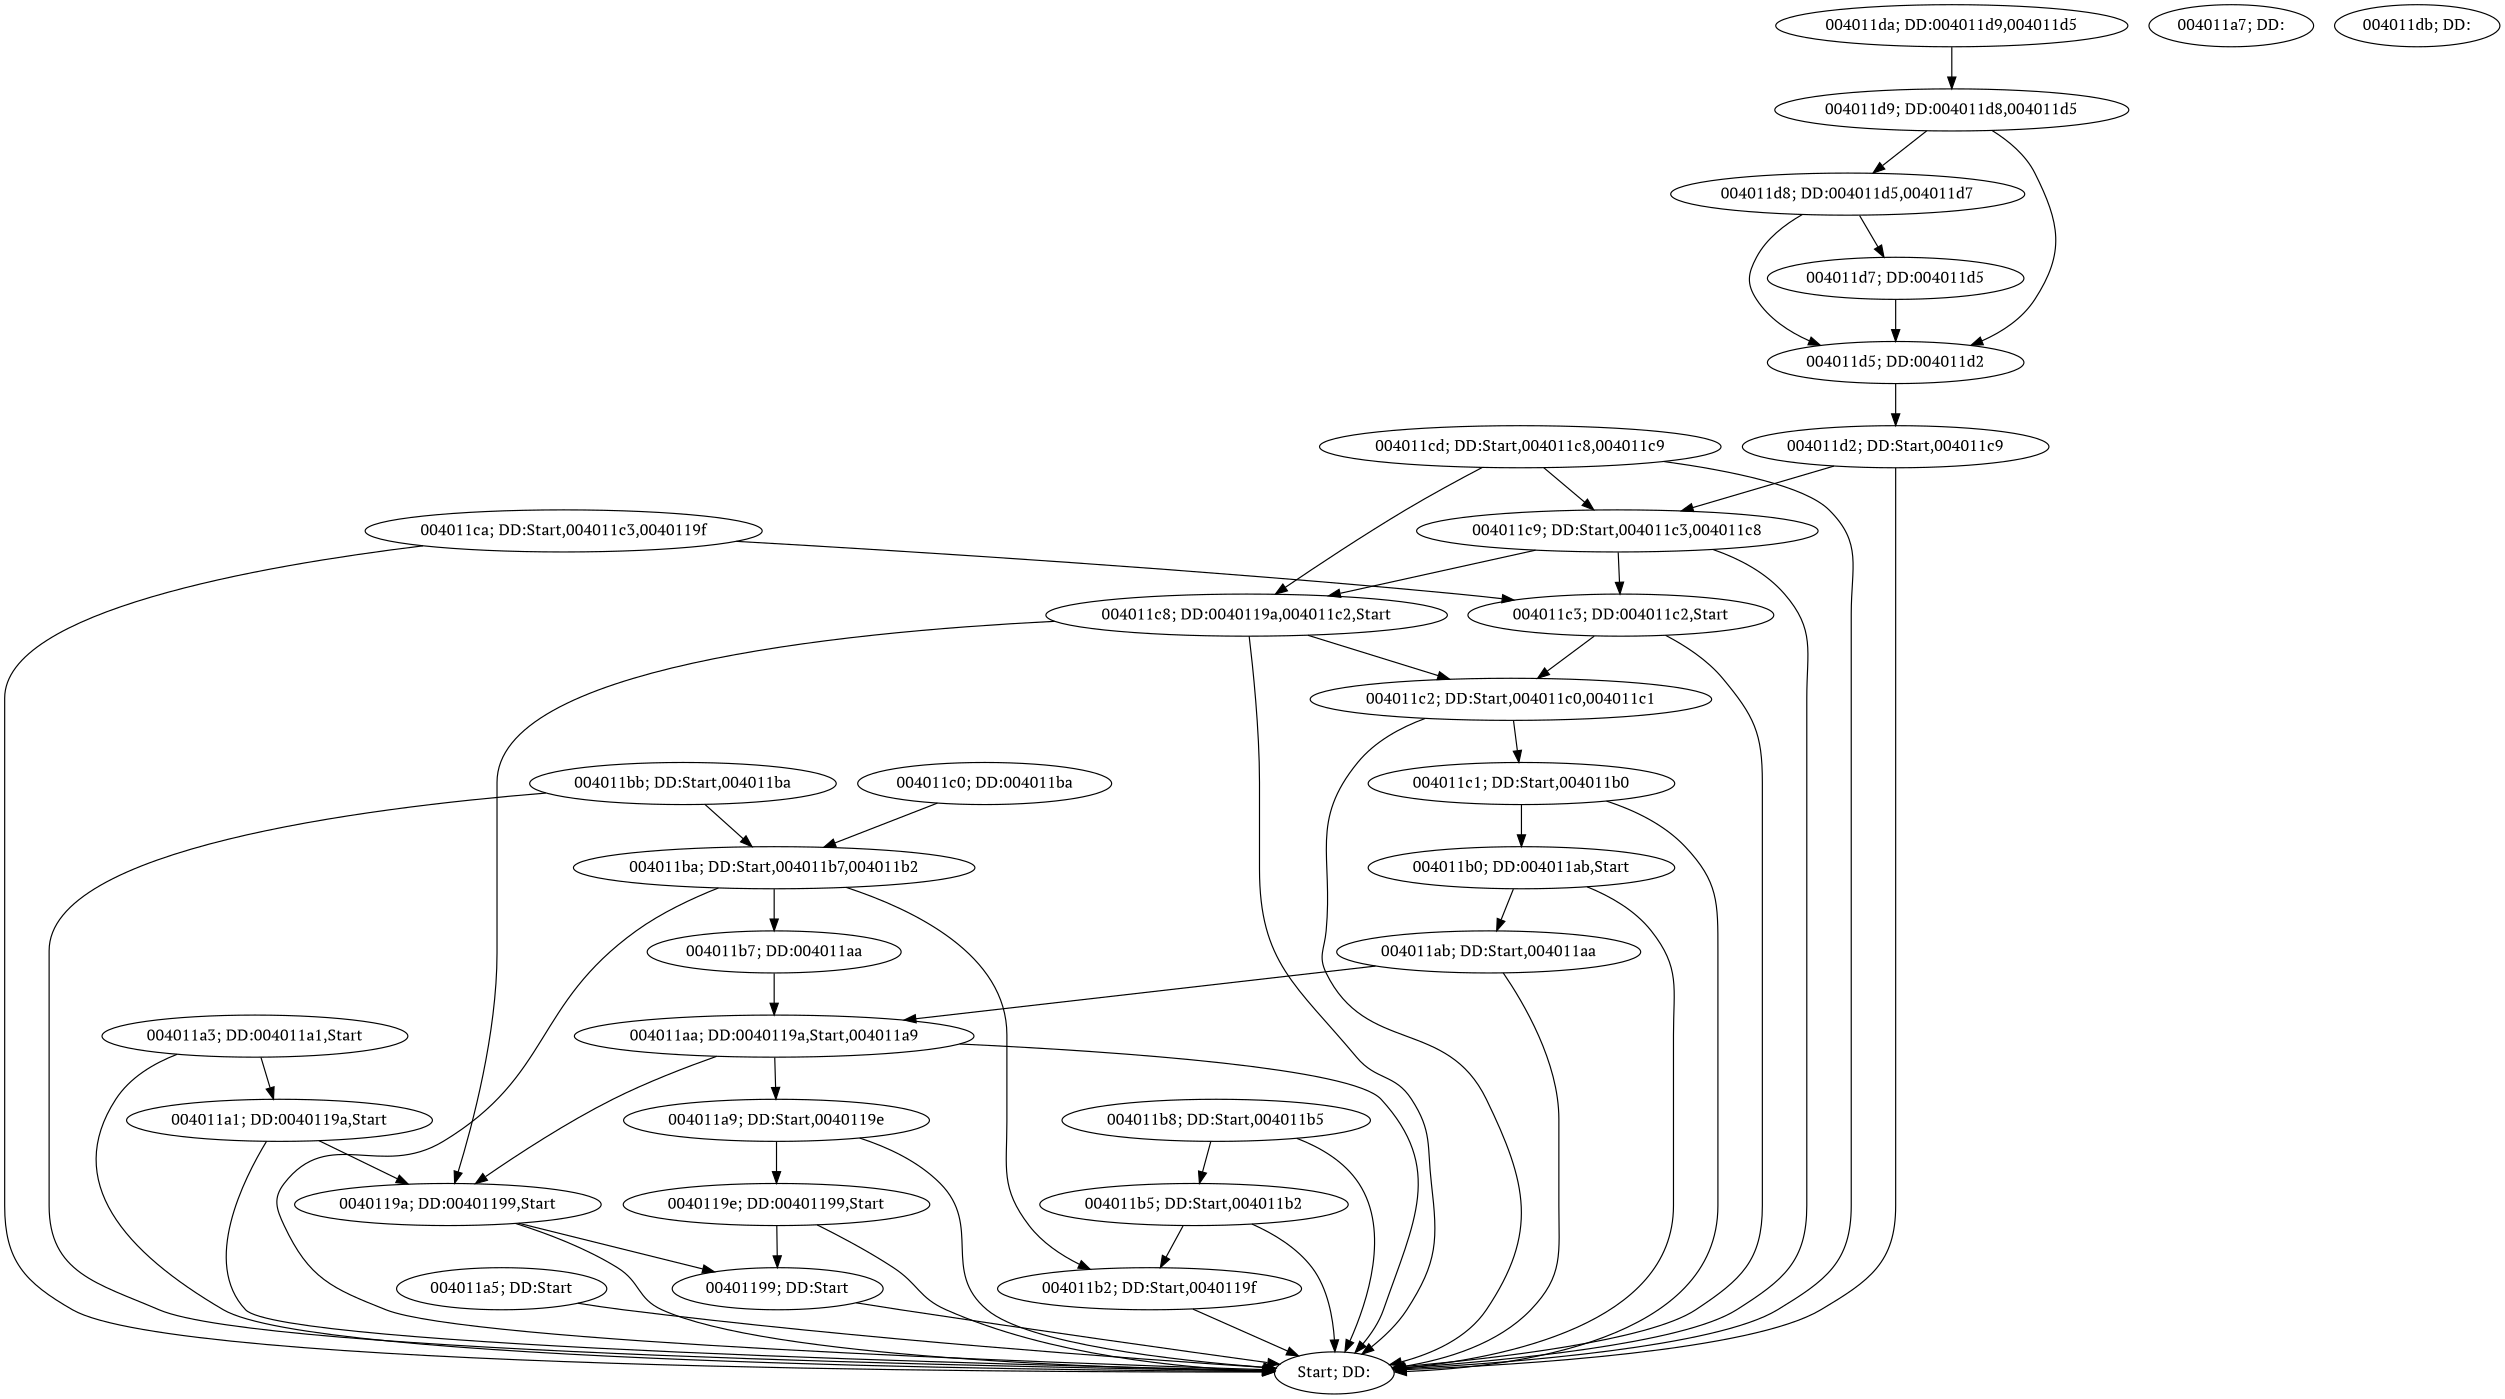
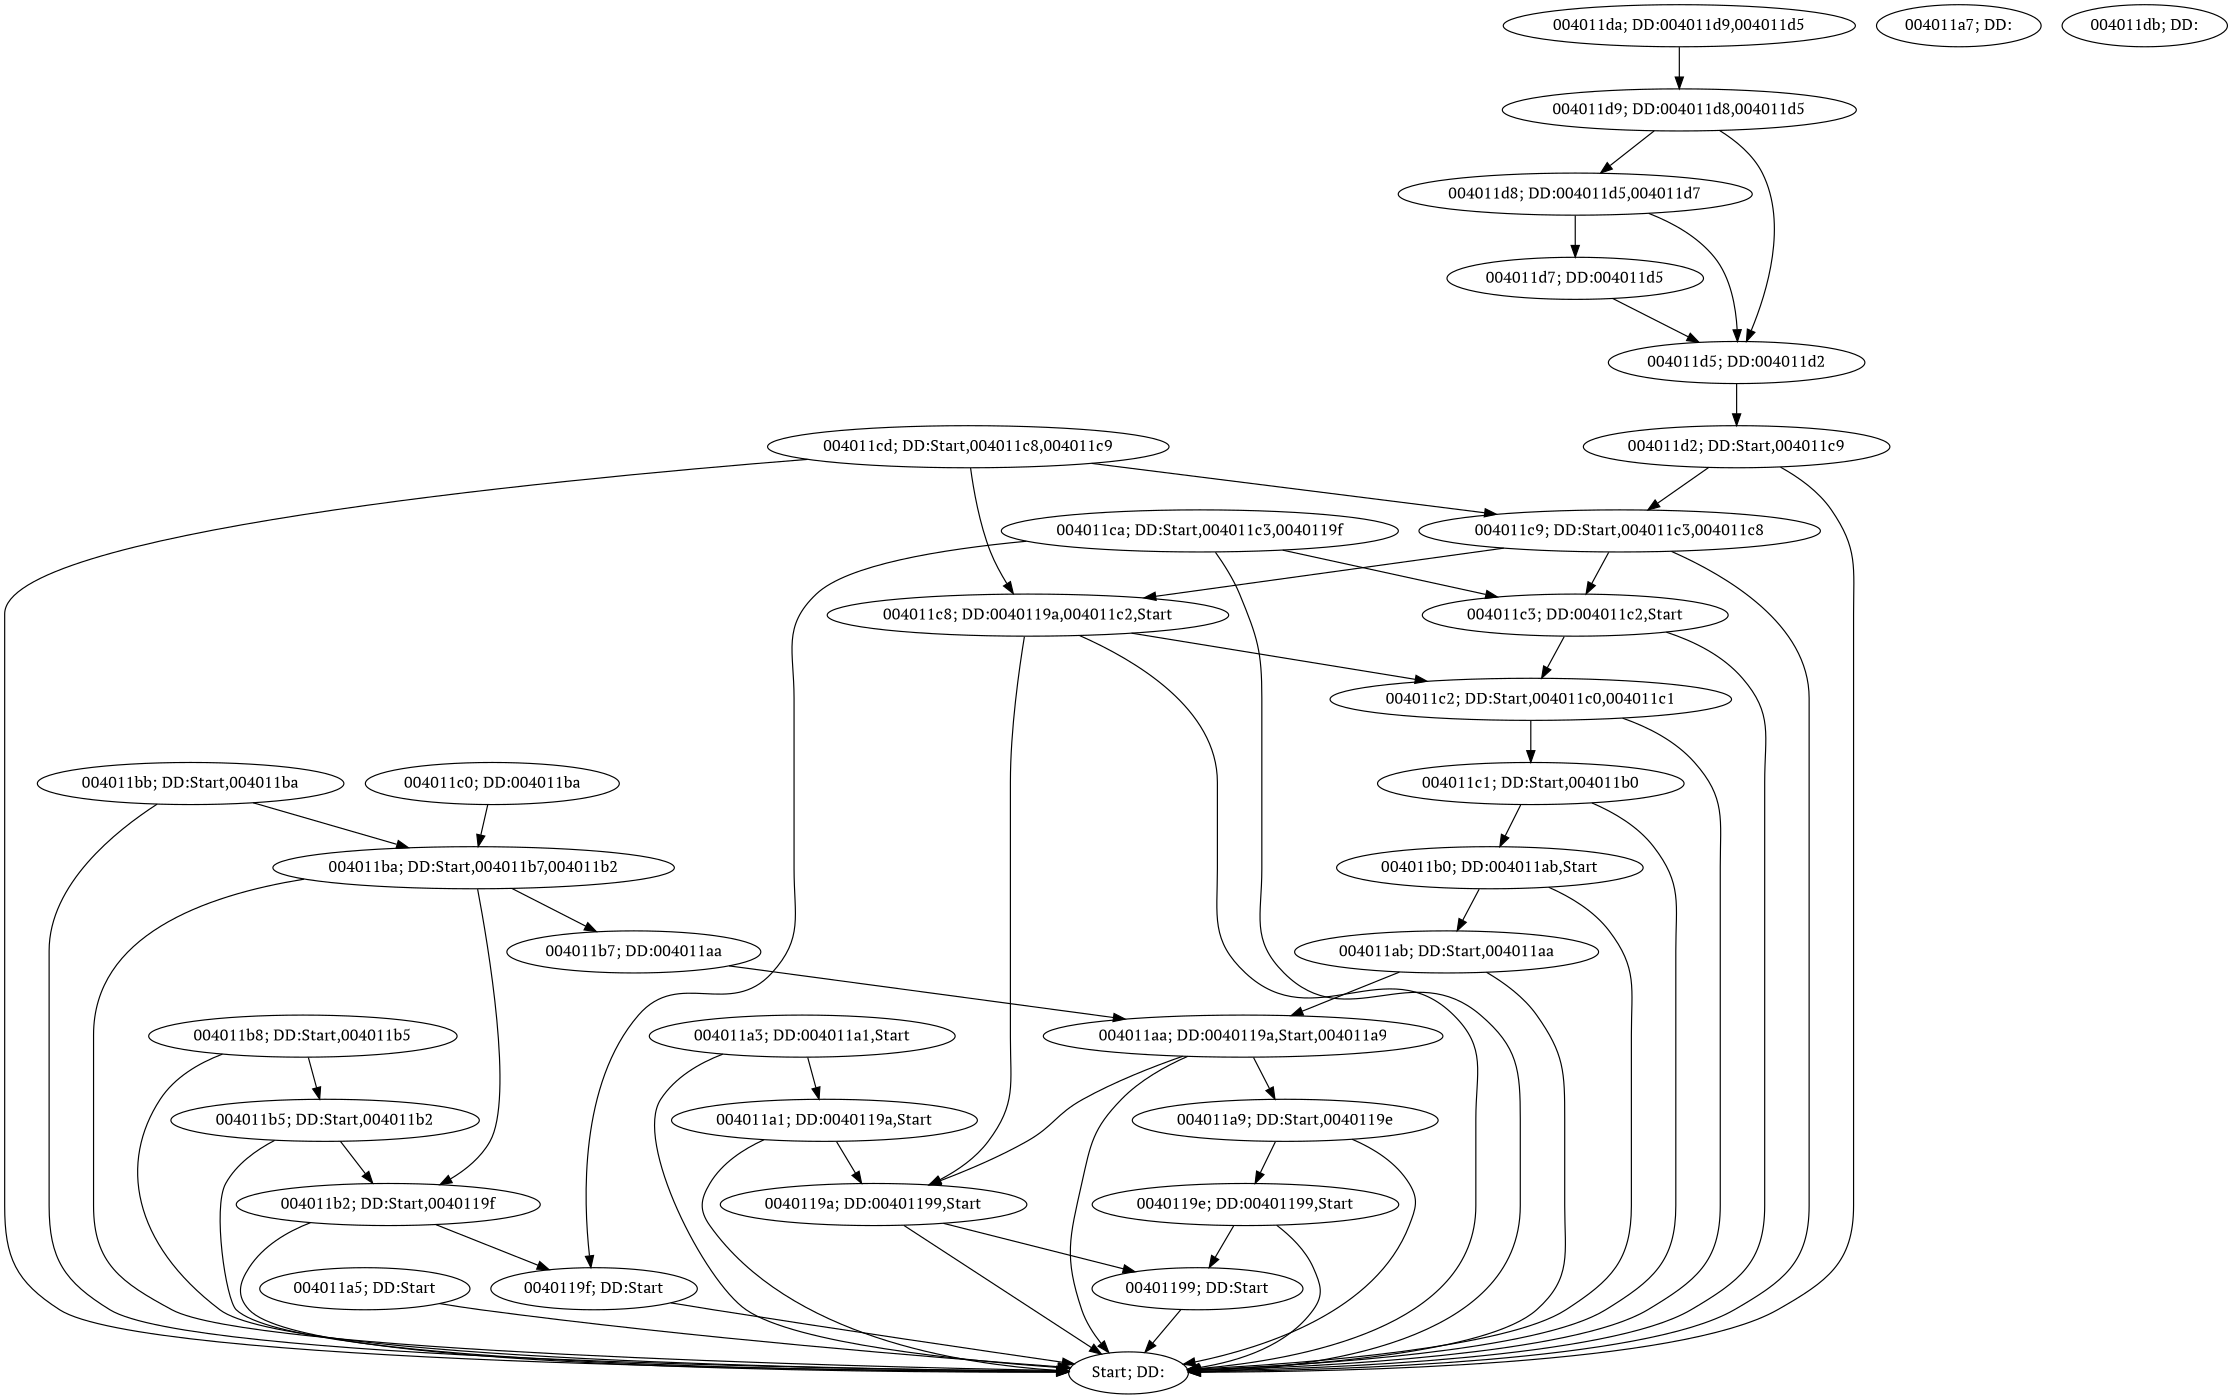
node "0040119f; DD:Start": added
